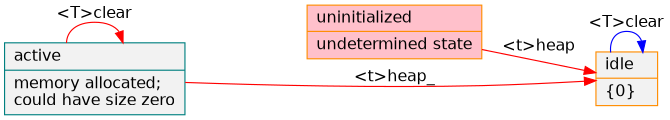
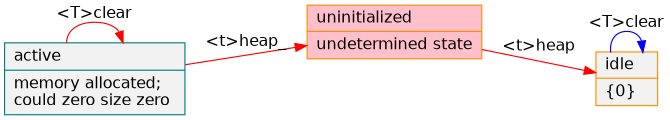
edge "active" -> "idle": now "active" -> "uninitialized"
node "active": text "could have size zero" -> "could zero size zero"
